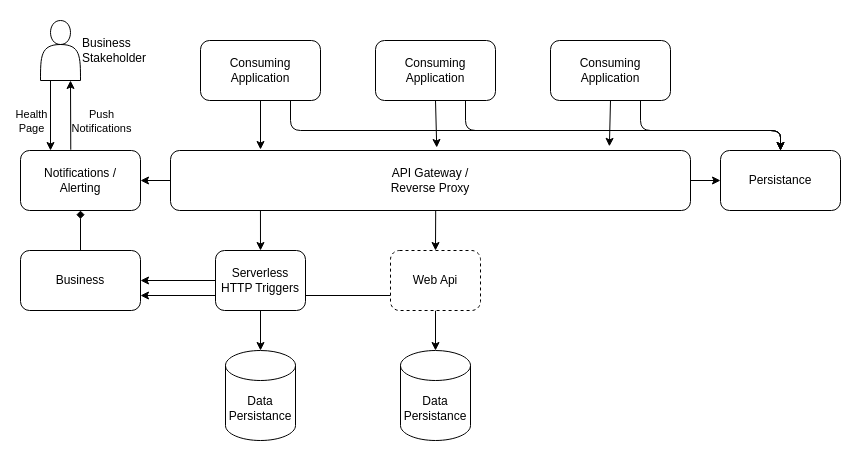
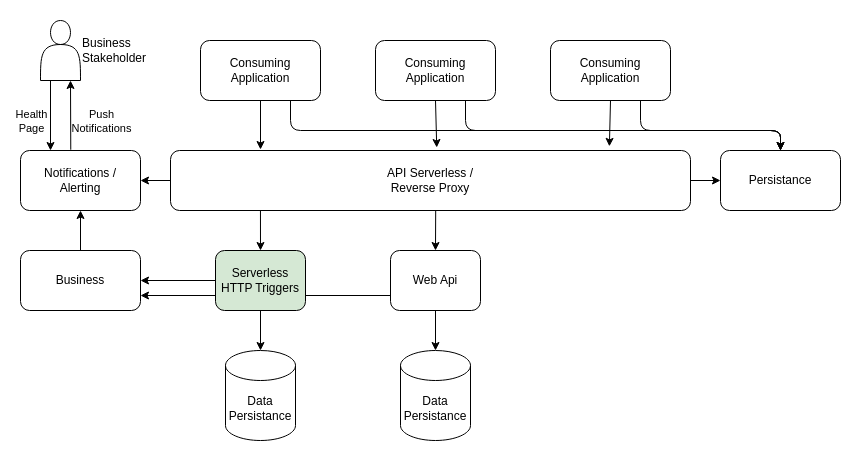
node "API Gateway / Reverse Proxy": label "API Gateway / Reverse Proxy" -> "API Serverless / Reverse Proxy"
edge "Business" -> "Notifications / Alerting": arrowhead diamond -> classic
node "Serverless HTTP Triggers": fillcolor #ffffff -> #d5e8d4
node "Web Api": style dashed -> solid
